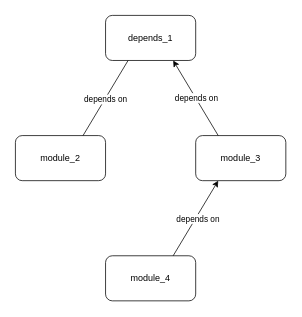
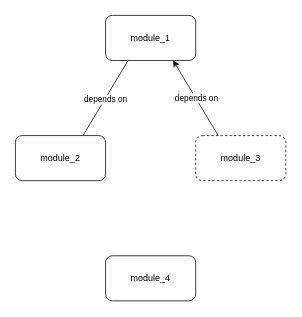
node "depends_1": label "depends_1" -> "module_1"
node "module_3": style solid -> dashed
edge "module_4" -> "module_3": removed, label "depends on"
